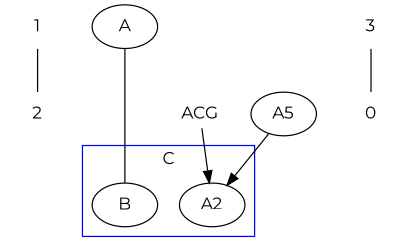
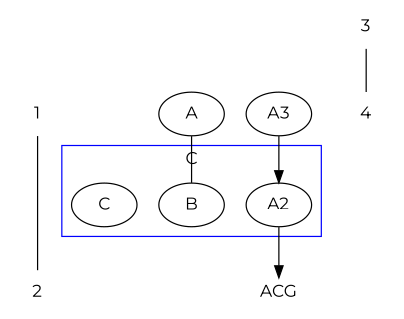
node "A5": label "A5" -> "A3"
node "0": label "0" -> "4"
edge "ACG" -> "A2": reversed
node "C": added
